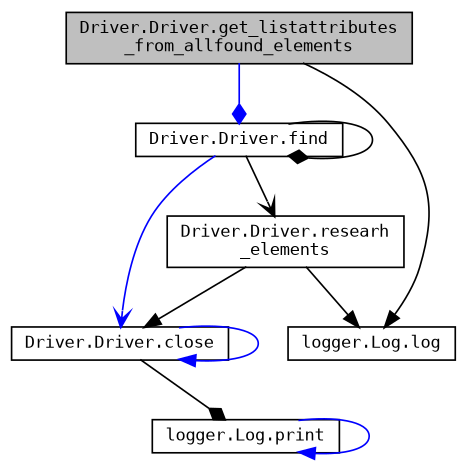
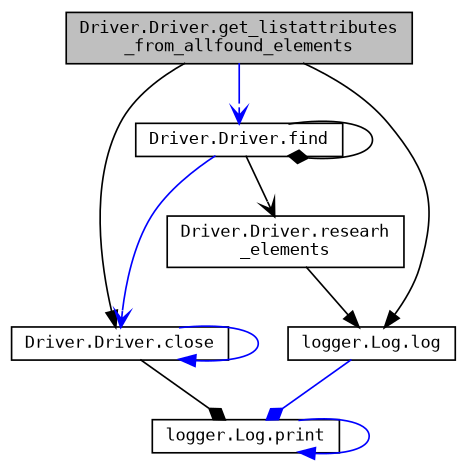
edge "Driver.Driver.get_listattributes _from_allfound_elements" -> "Driver.Driver.find": arrowhead diamond -> vee
edge "Driver.Driver.researh _elements" -> "Driver.Driver.close": now "Driver.Driver.get_listattributes _from_allfound_elements" -> "Driver.Driver.close"
edge "logger.Log.log" -> "logger.Log.print": added
